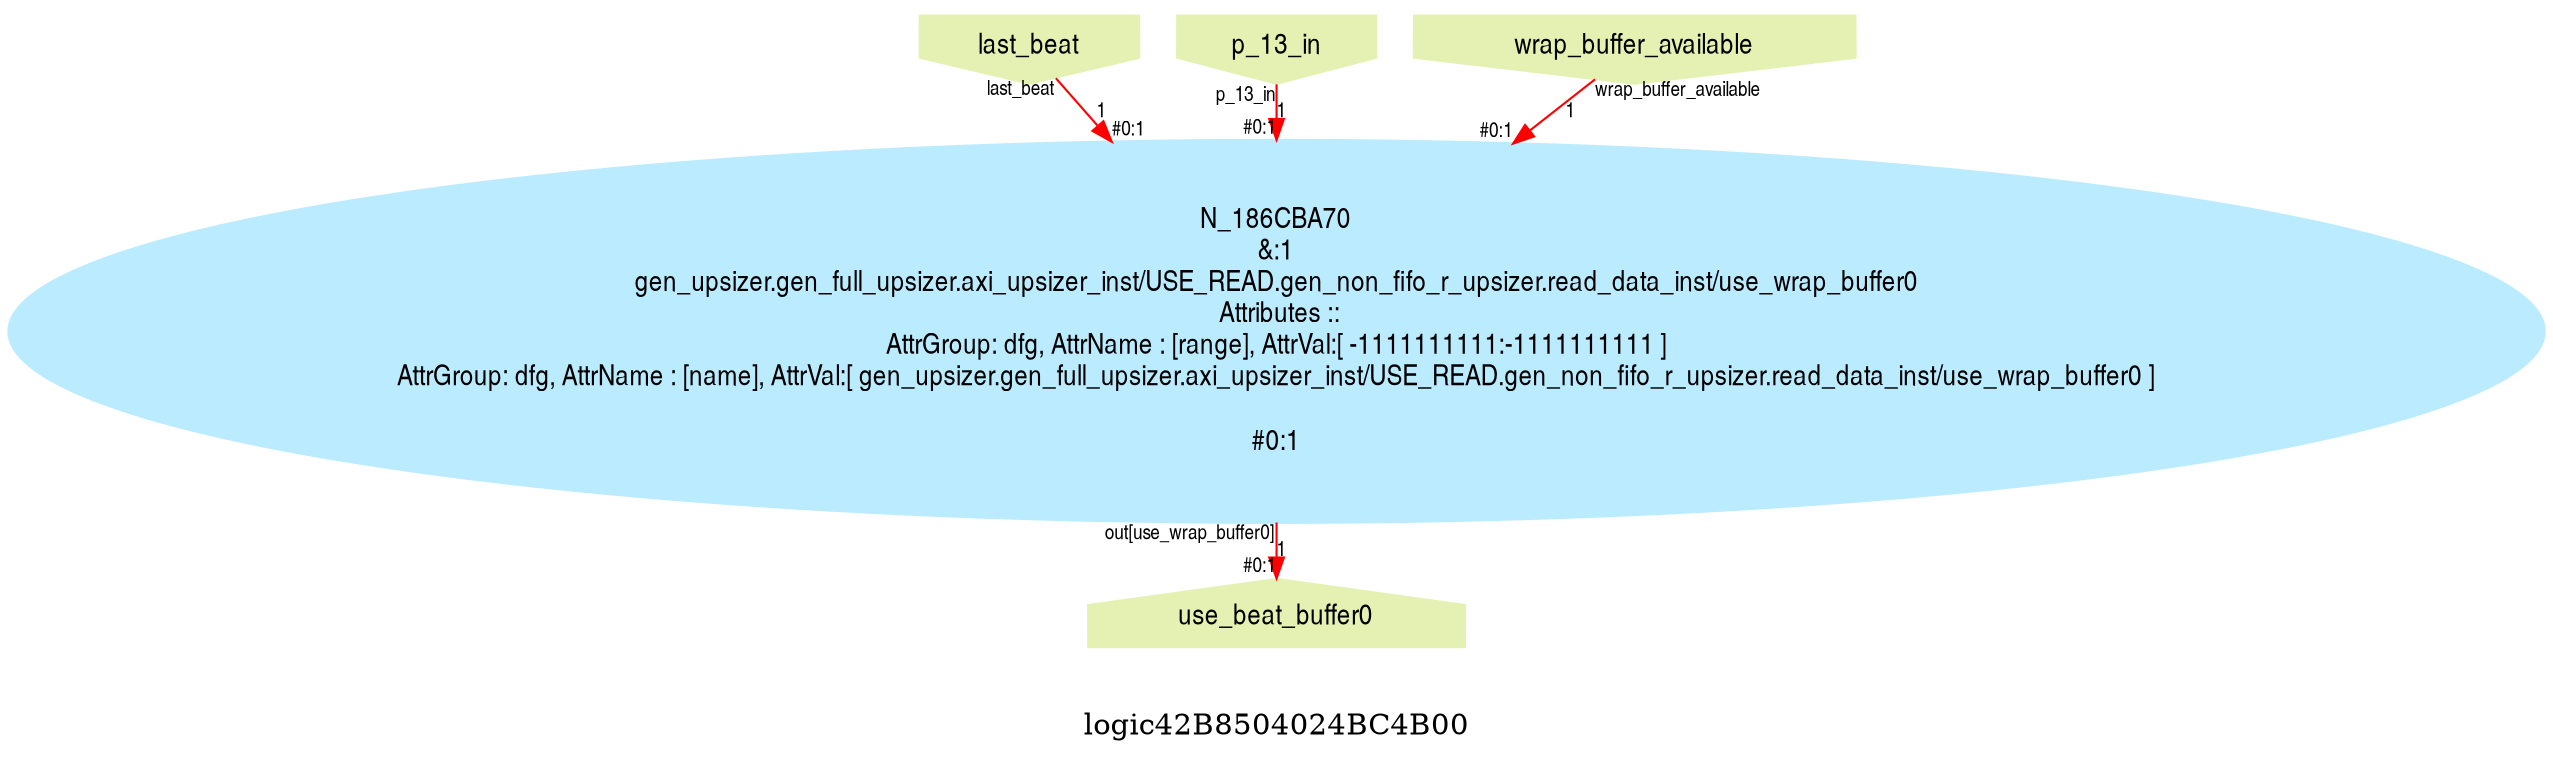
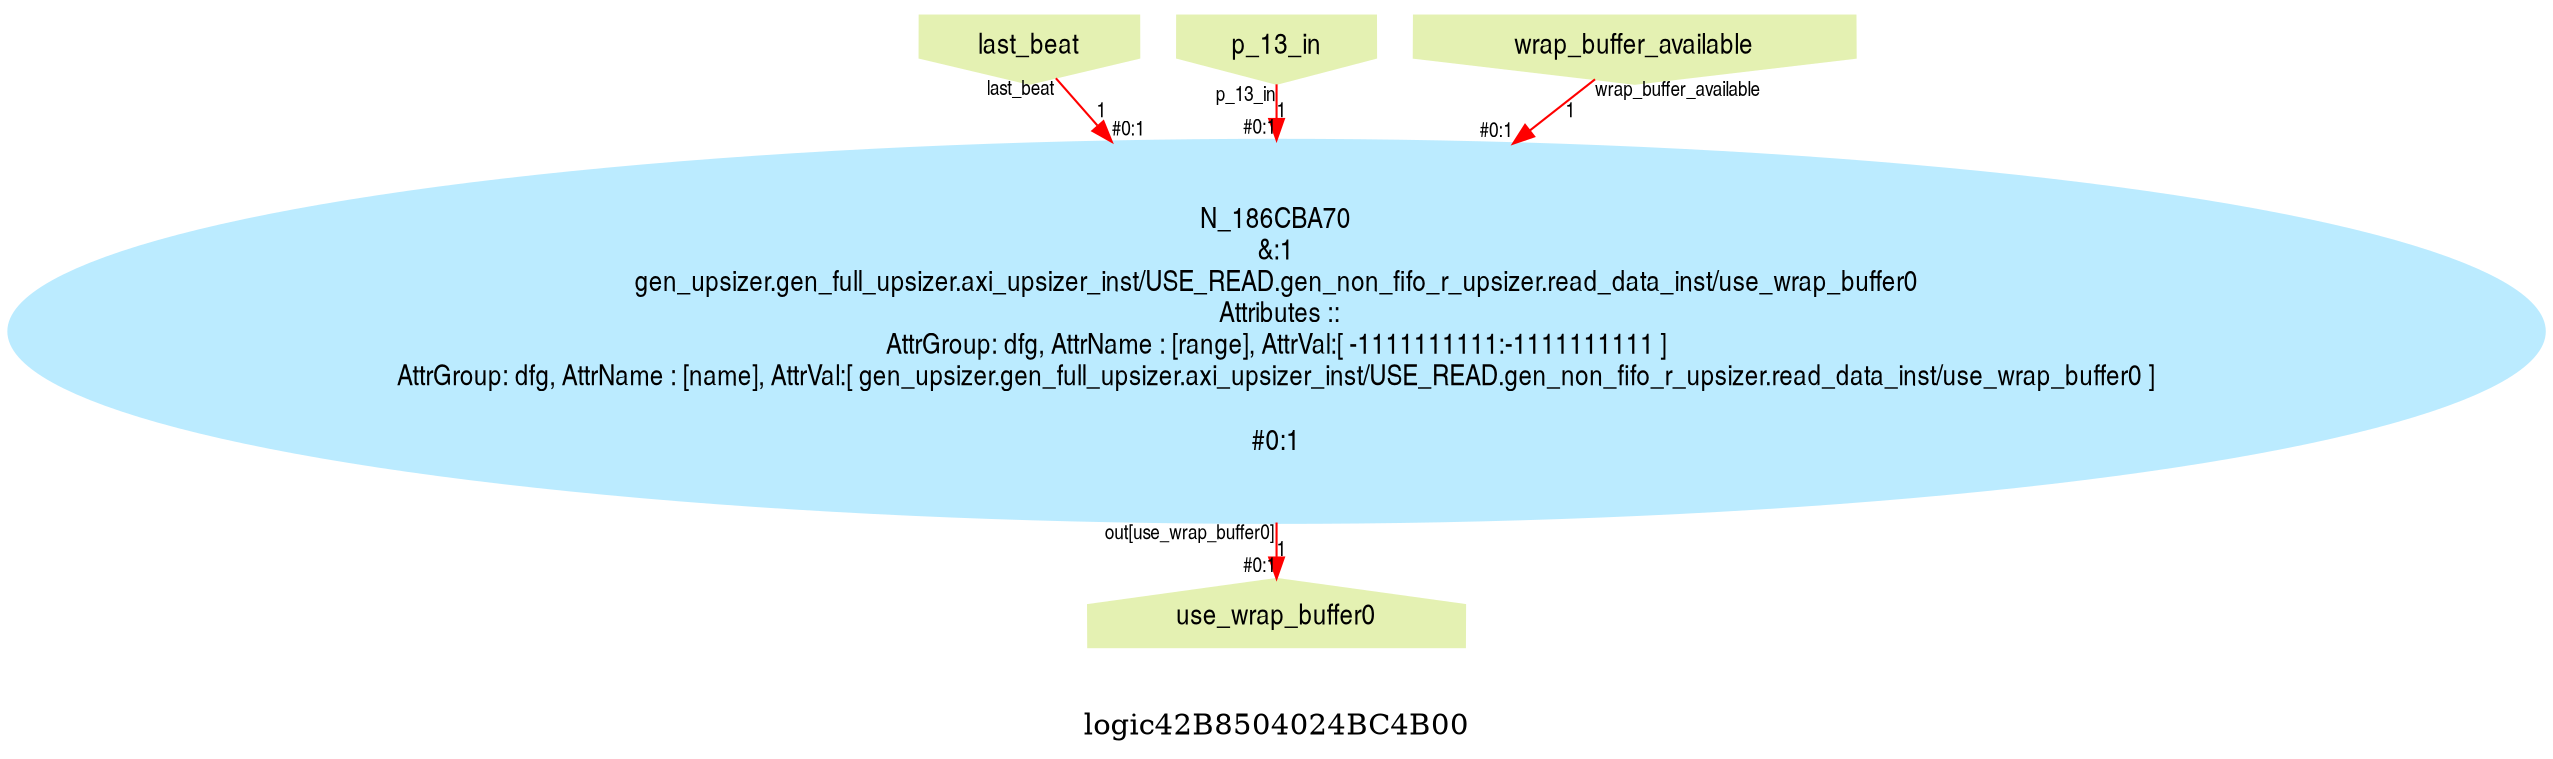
node "use_beat_buffer0": label "use_beat_buffer0" -> "use_wrap_buffer0"
